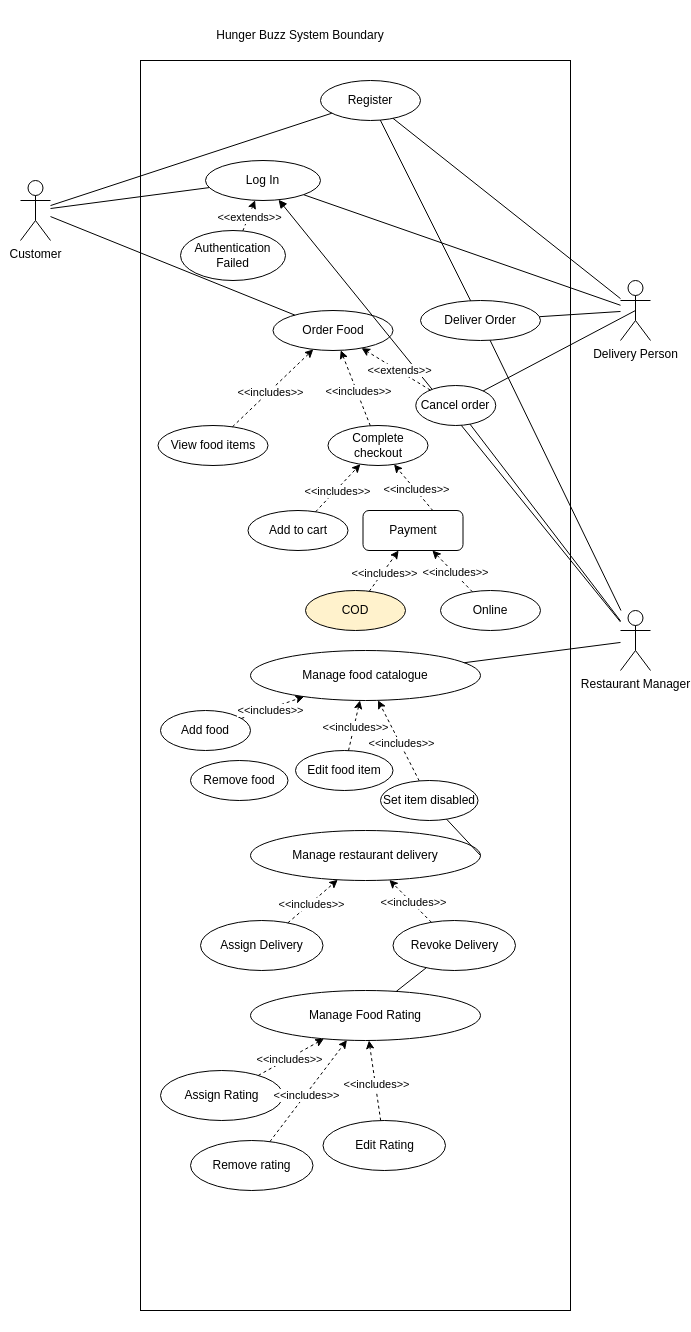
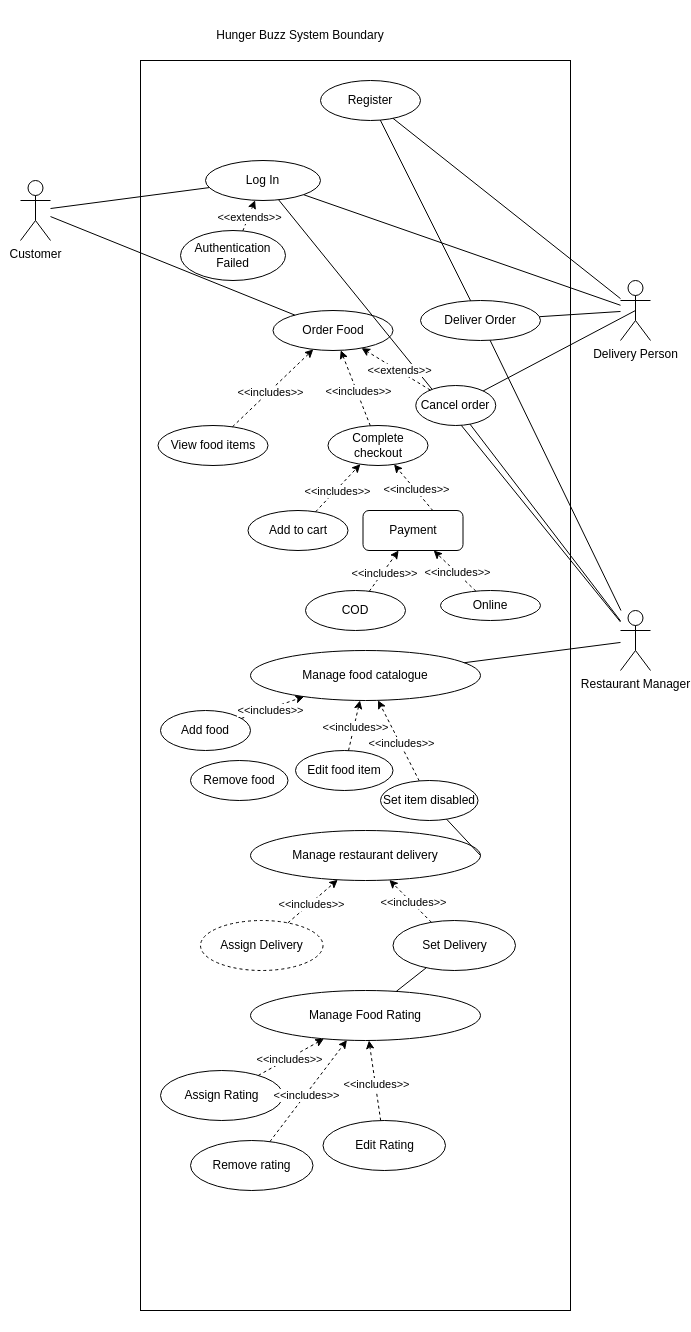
edge "Register" -- "Customer": removed
edge "Restaurant Manager" -> "Log In": arrowhead block -> none
node "COD": fillcolor #fff2cc -> #ffffff
node "Online": size 100x40 -> 100x30
node "Assign Delivery": style solid -> dashed
node "Revoke Delivery": label "Revoke Delivery" -> "Set Delivery"
